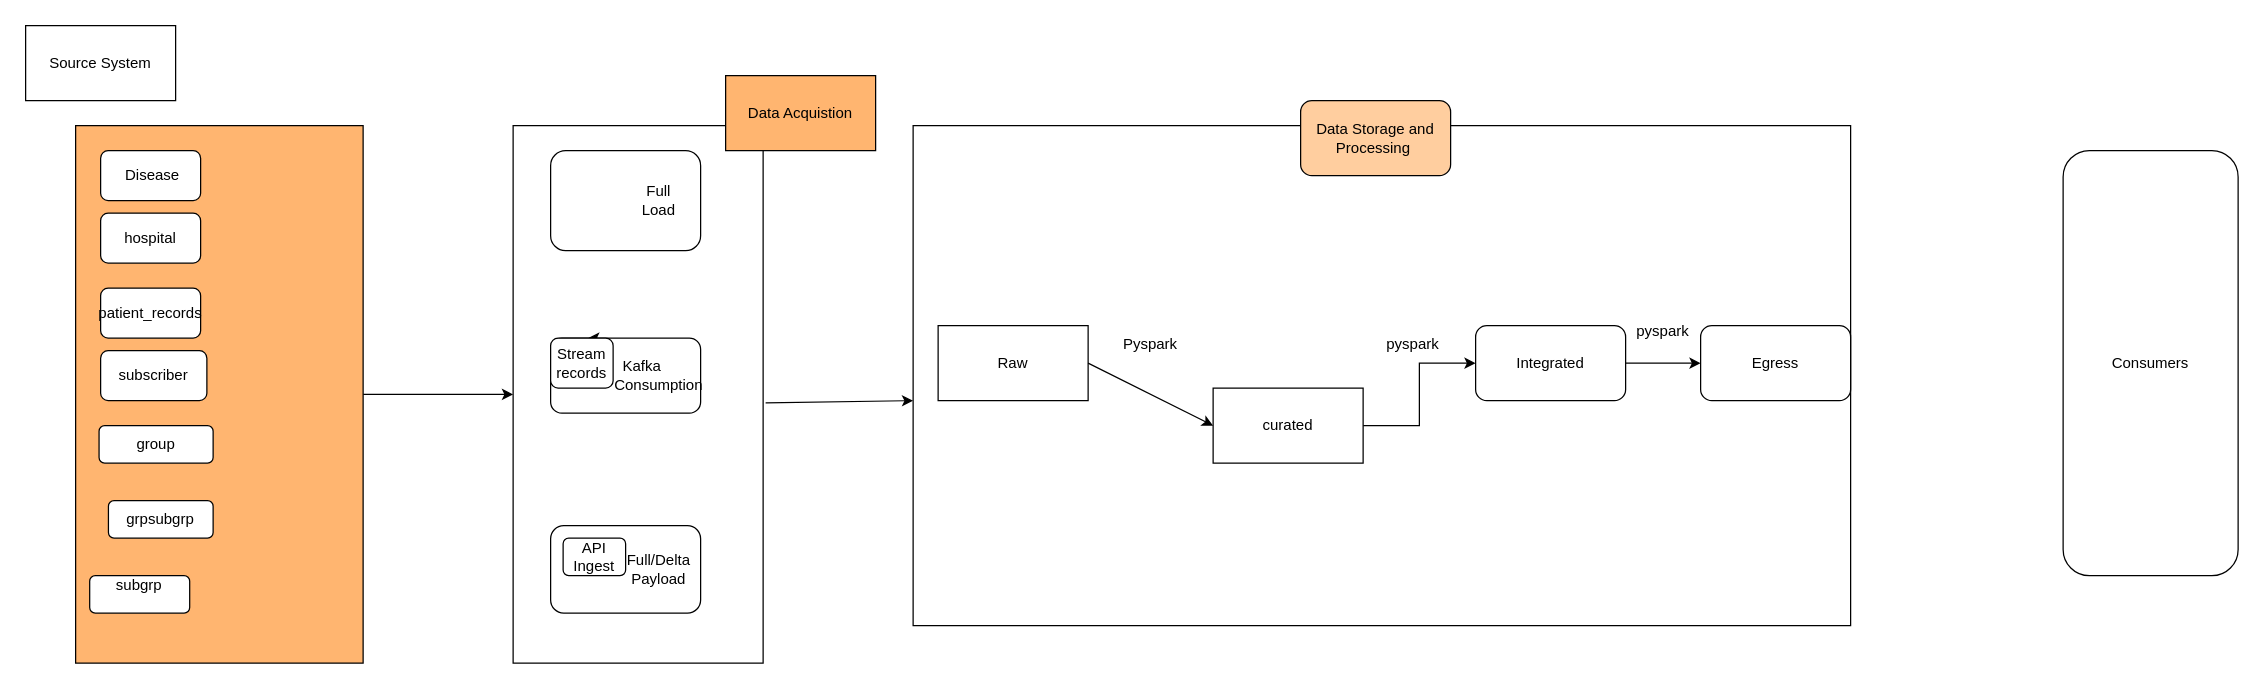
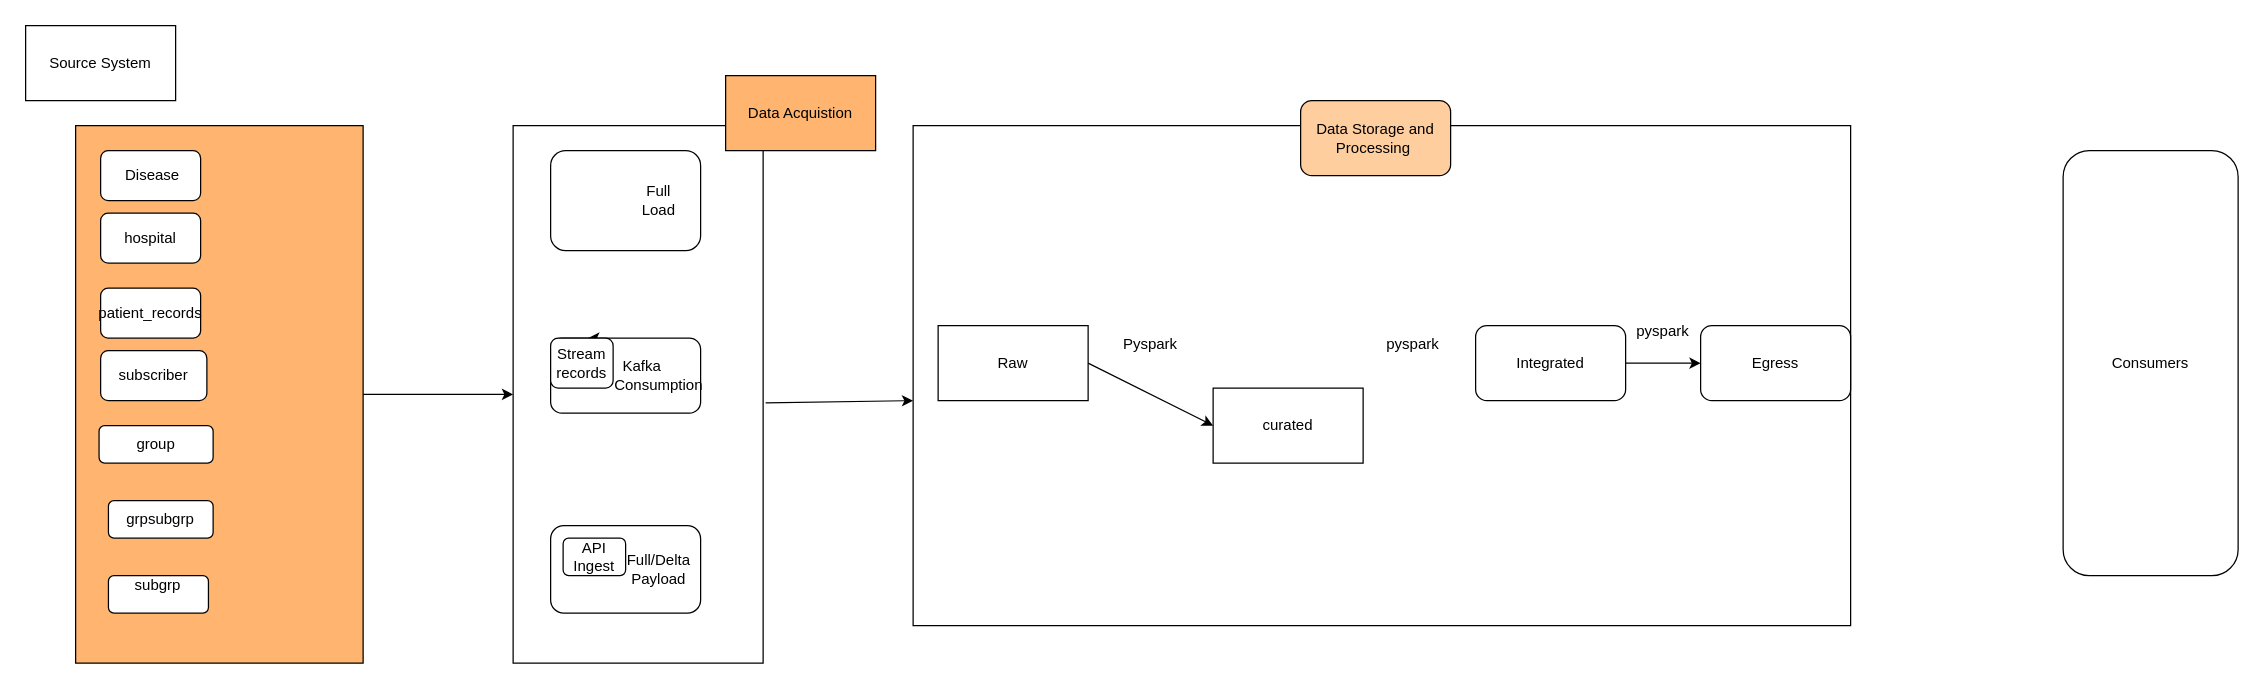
edge "curated" -> "Integrated": removed
node "subgrp": moved (140, 594) -> (158, 594)
